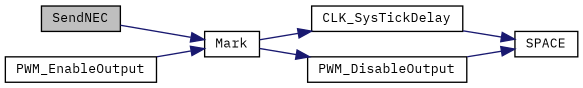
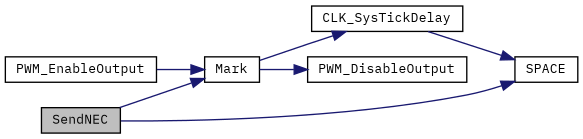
edge "PWM_DisableOutput" -> "SPACE": now "SendNEC" -> "SPACE"
